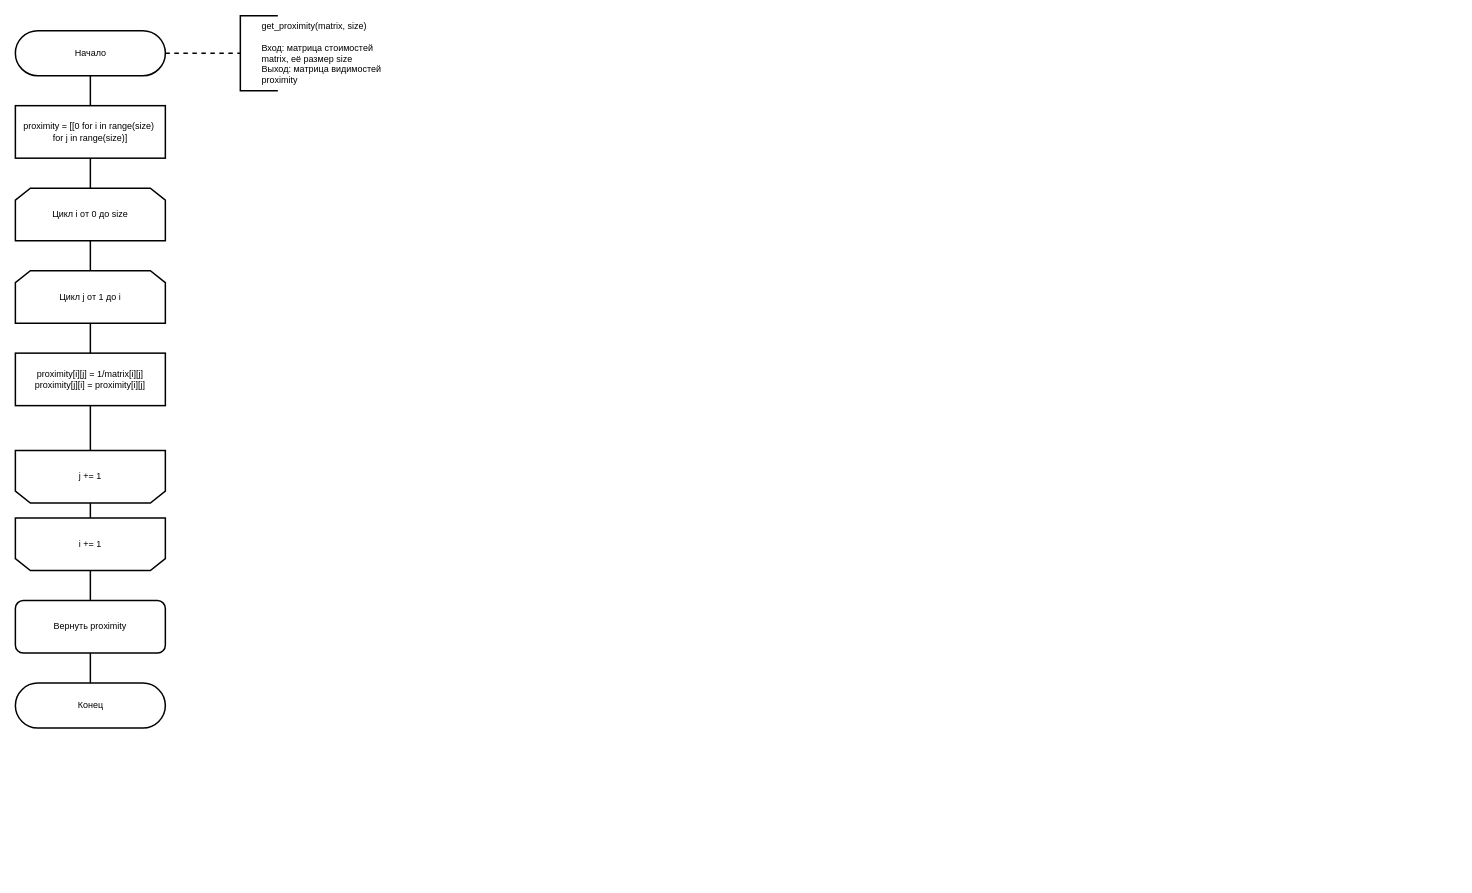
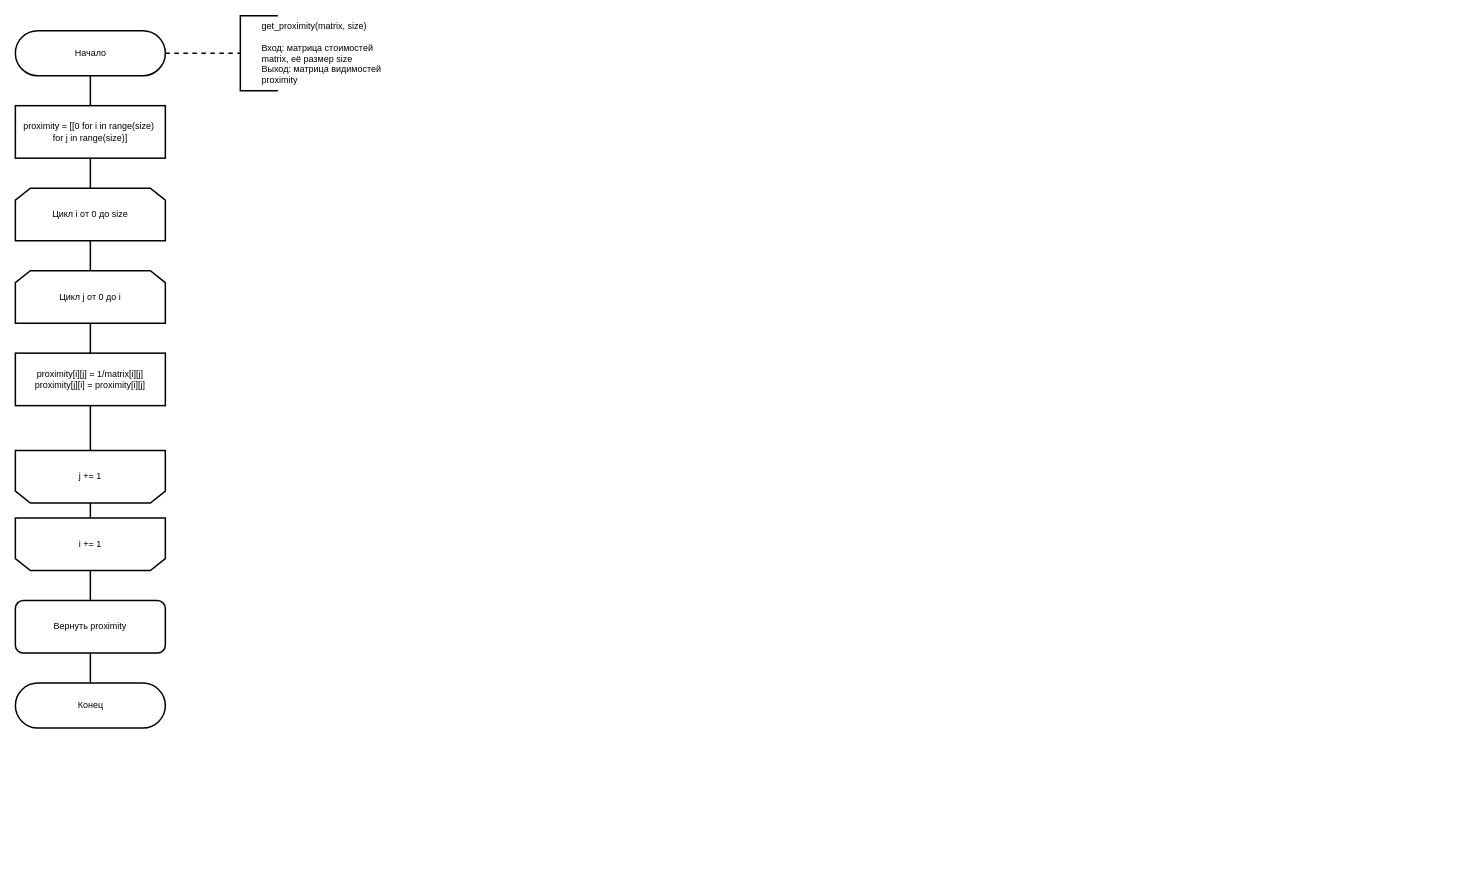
node "Цикл j от 1 до i": label "Цикл j от 1 до i" -> "Цикл j от 0 до i"
